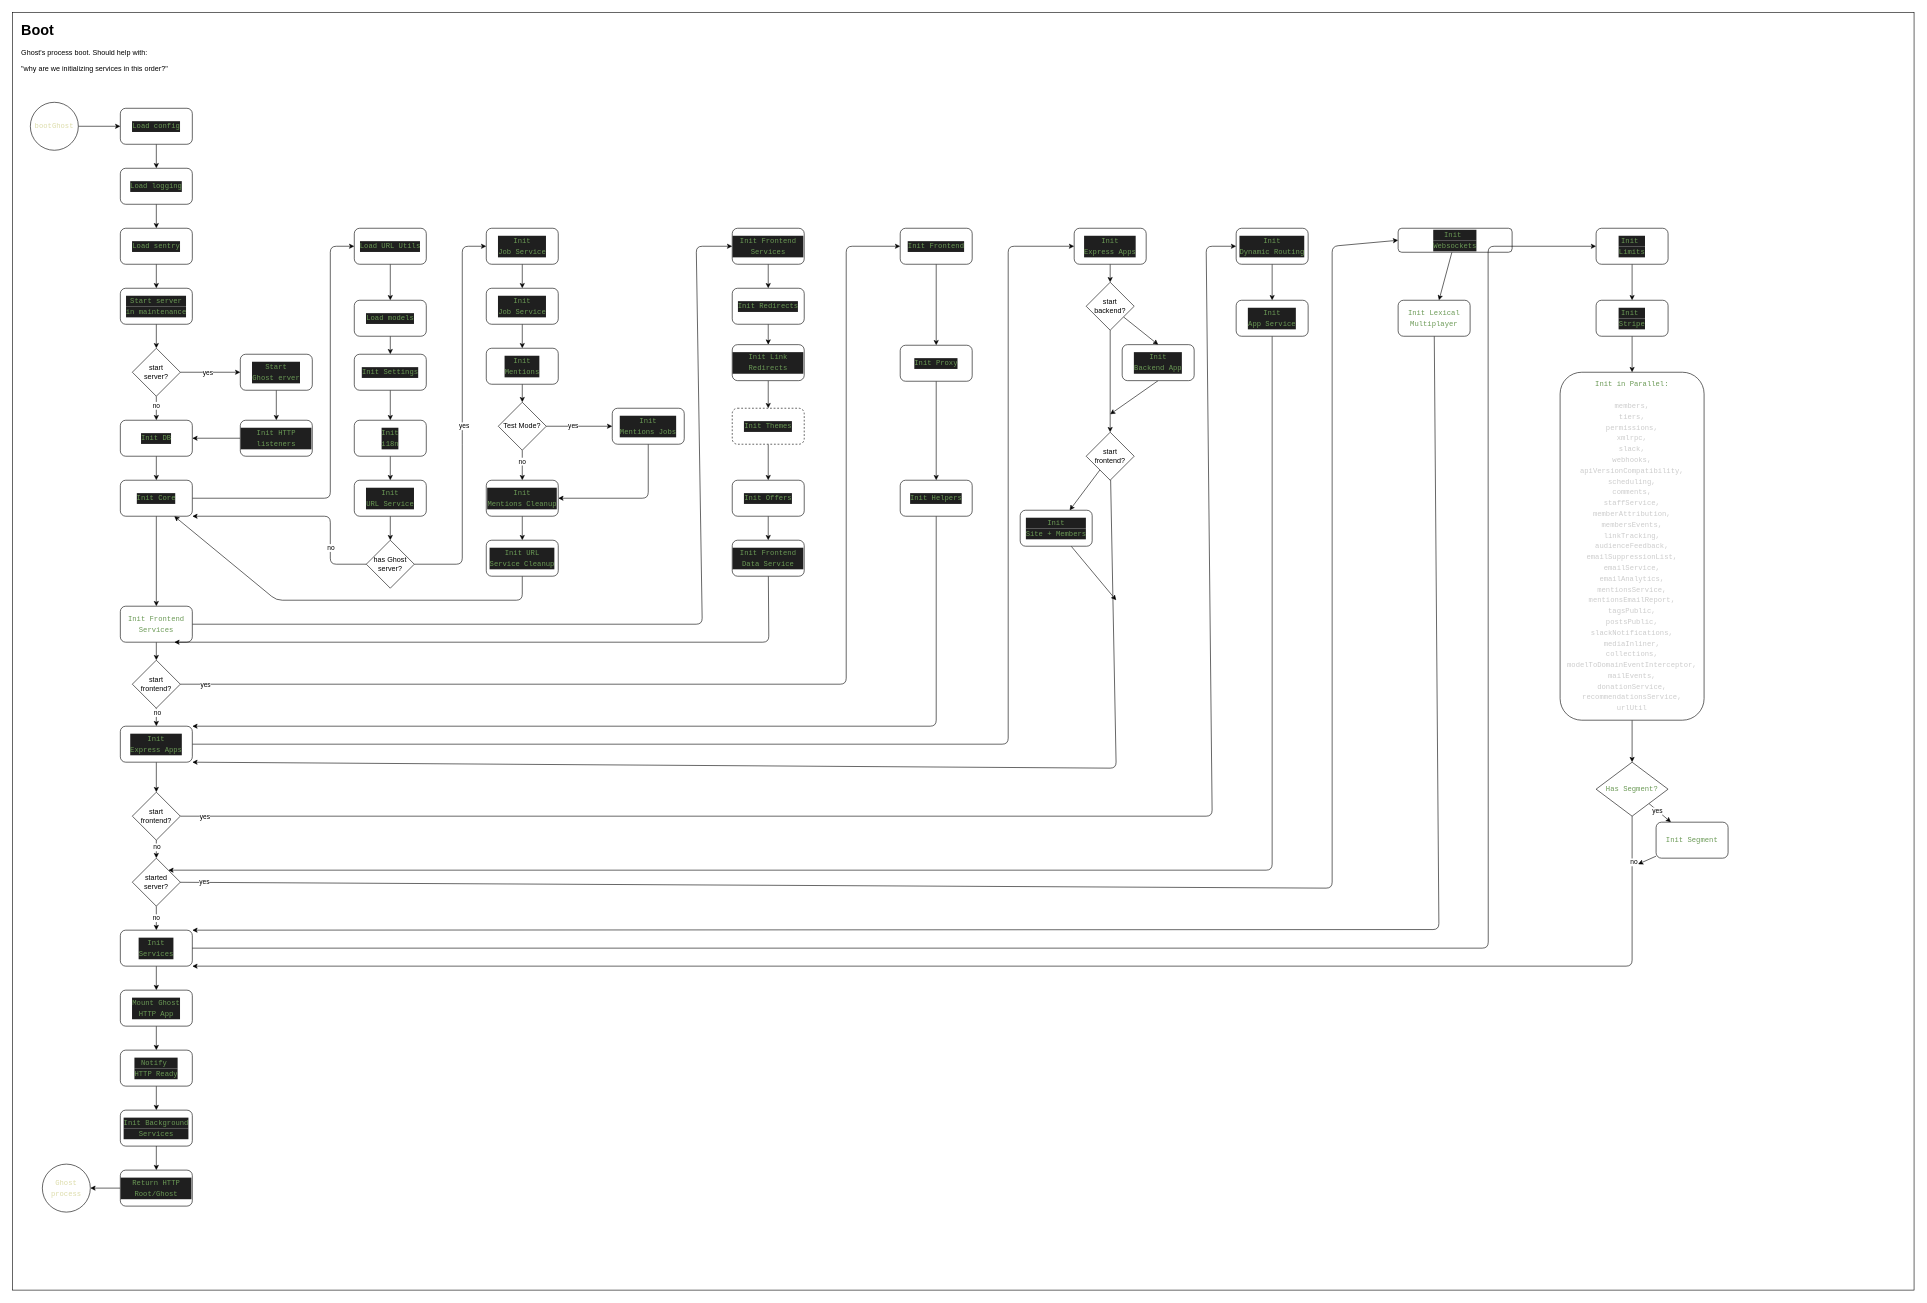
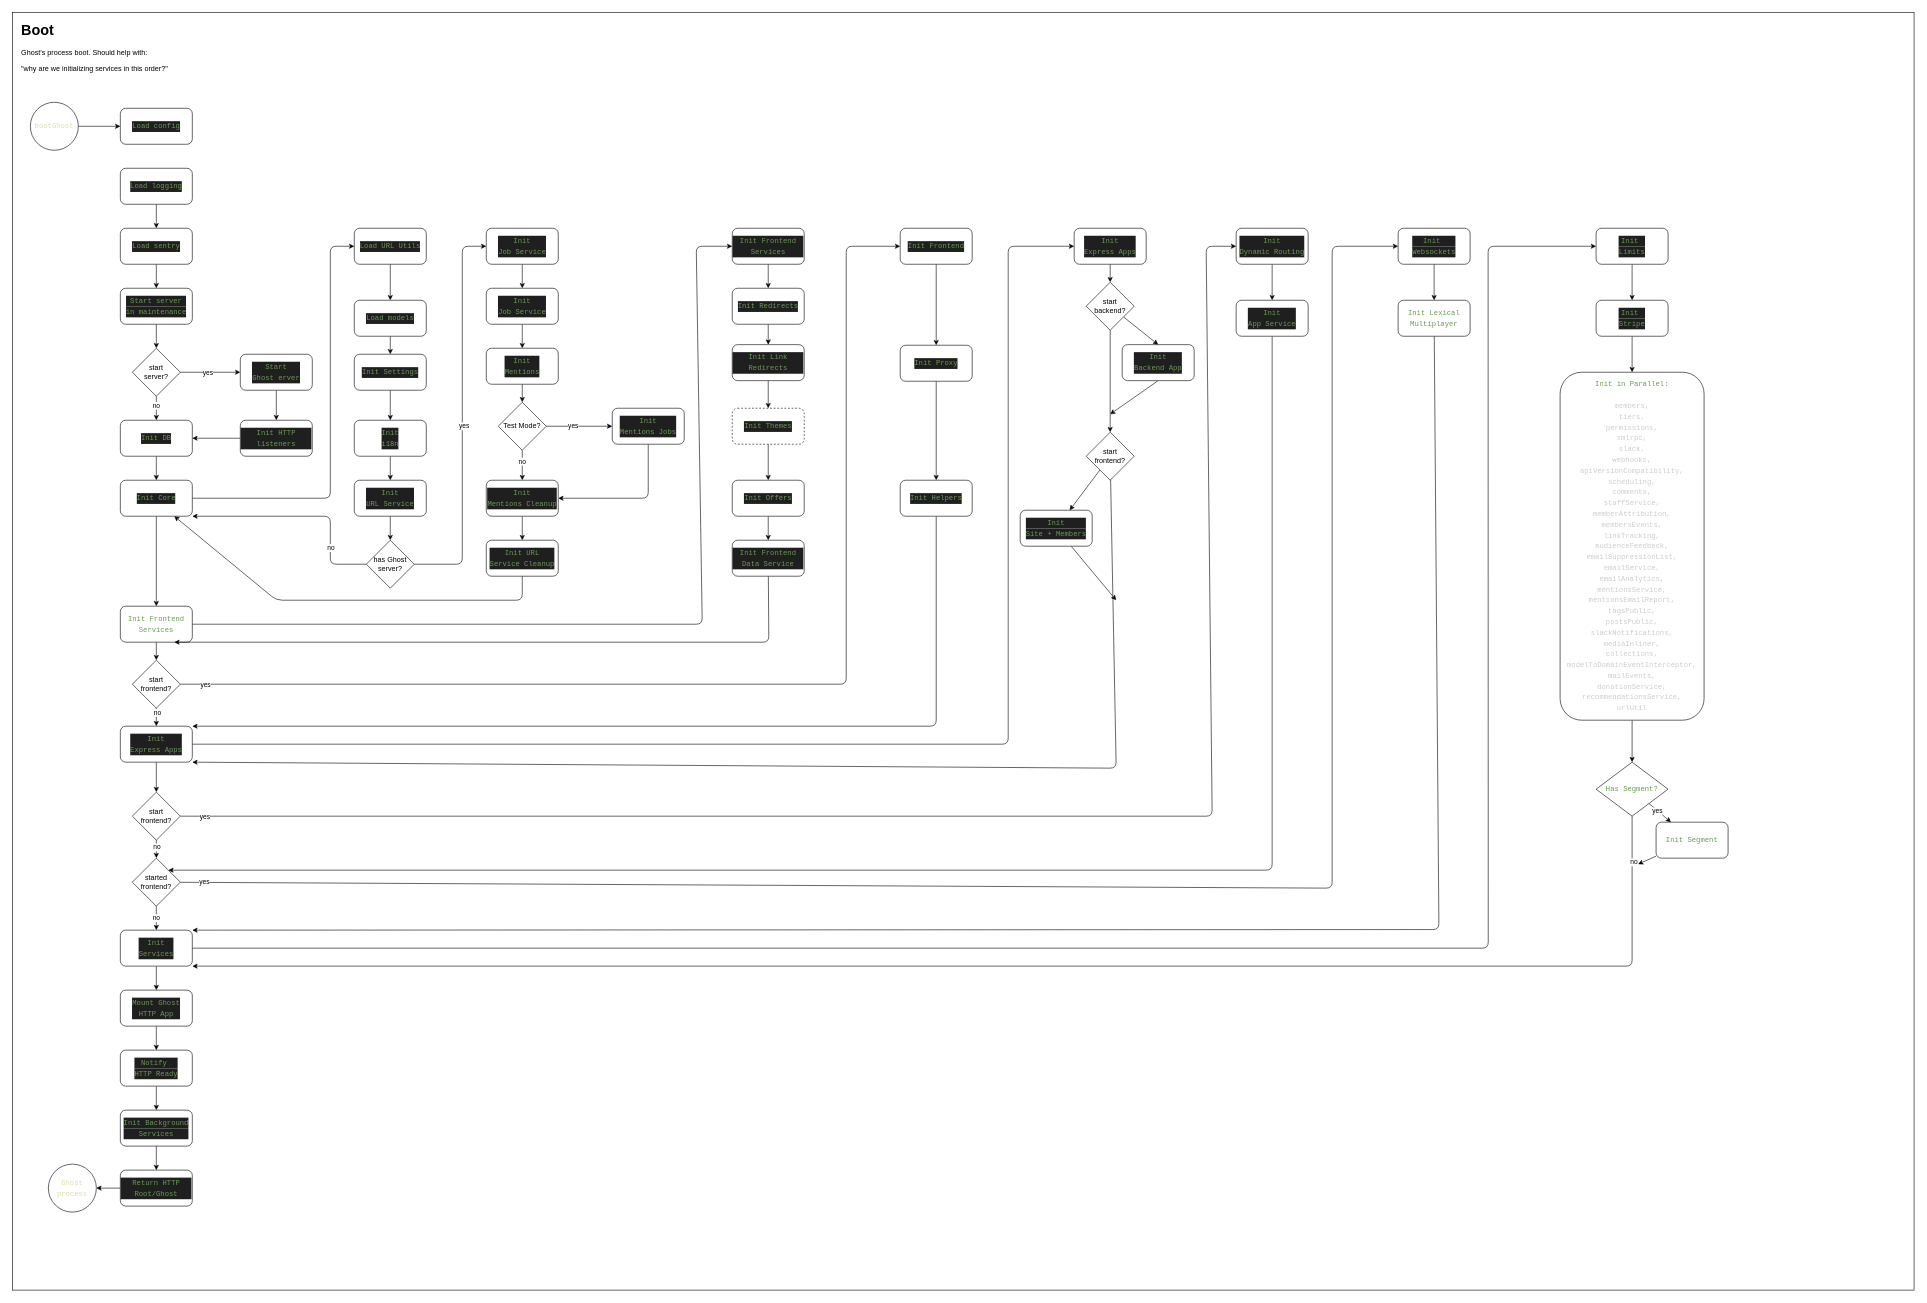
edge "Load config" -> "Load logging": removed
node "Init Websockets": size 114x24 -> 72x36
node "started server?": label "started server?" -> "started frontend?"
node "Ghost process": moved (66, 1188) -> (72, 1188)
